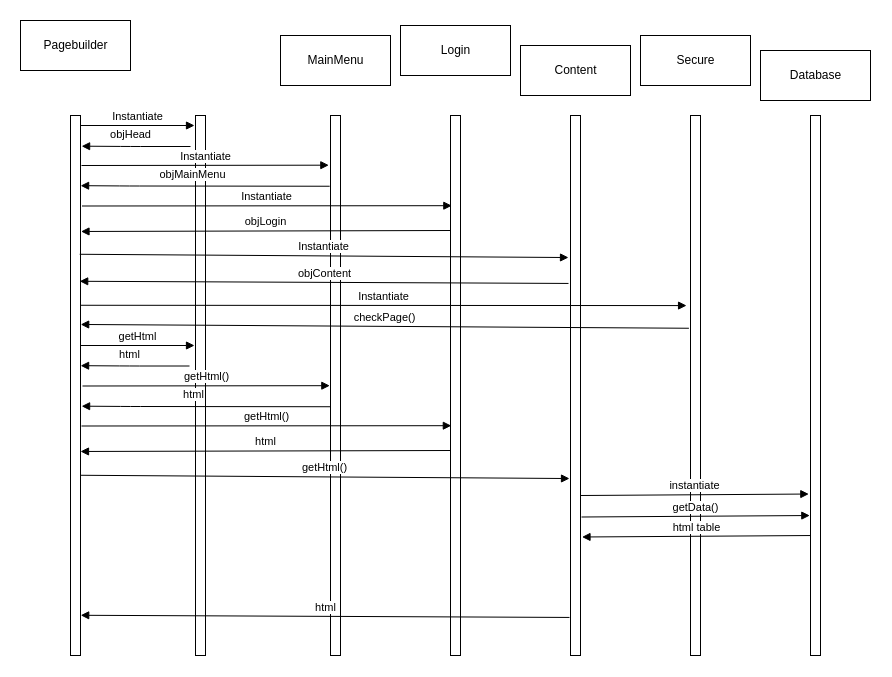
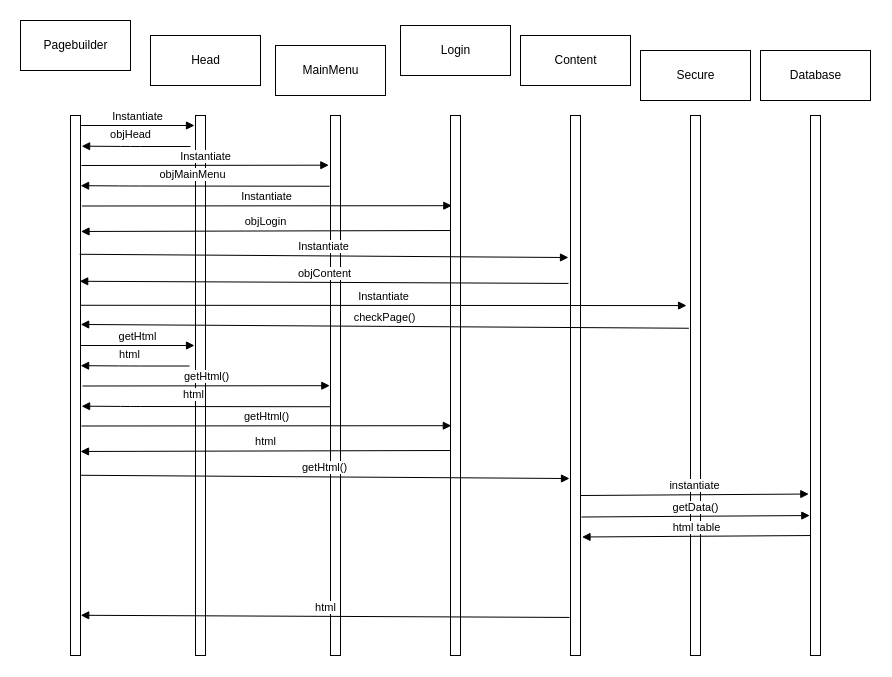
node "Head": added
node "MainMenu": moved (336, 61) -> (331, 71)
node "Secure": moved (696, 61) -> (696, 76)
node "Content": moved (576, 71) -> (576, 61)
